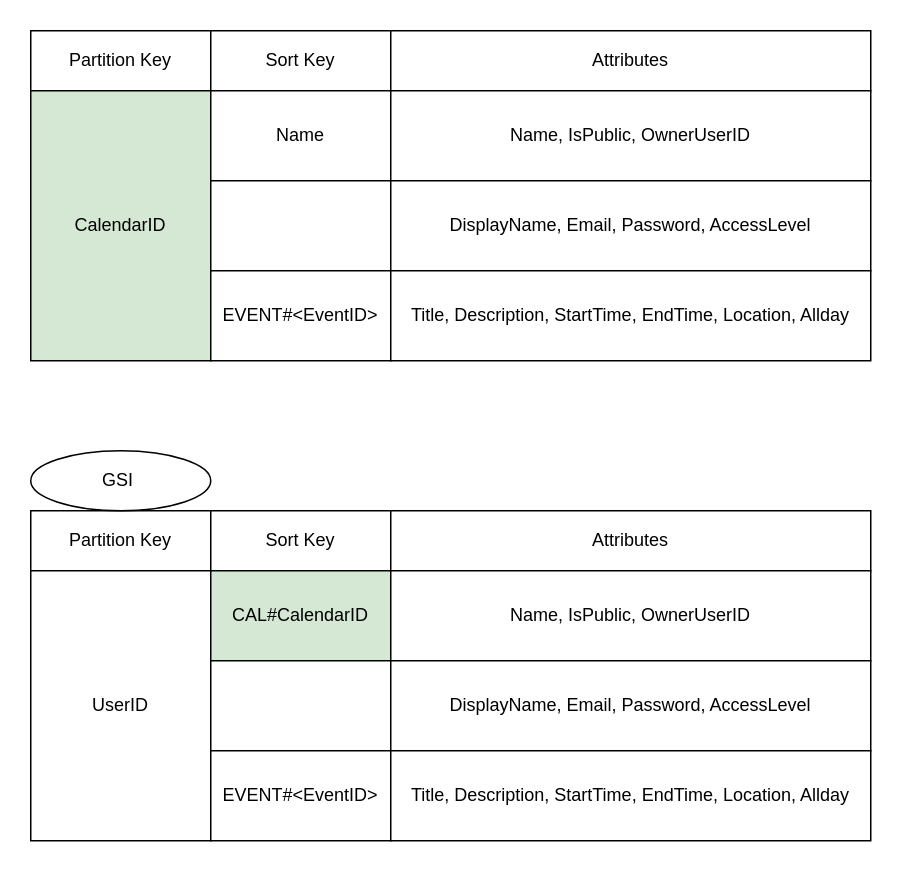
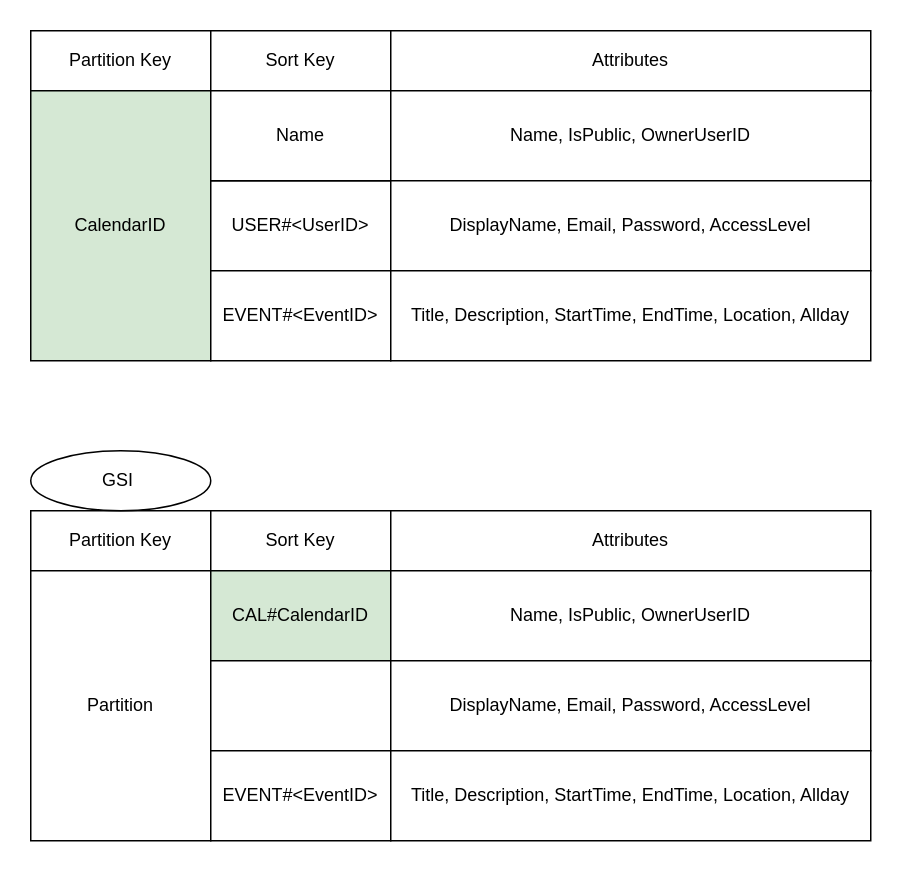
node "USER#<UserID>": added
node "UserID": label "UserID" -> "Partition"
